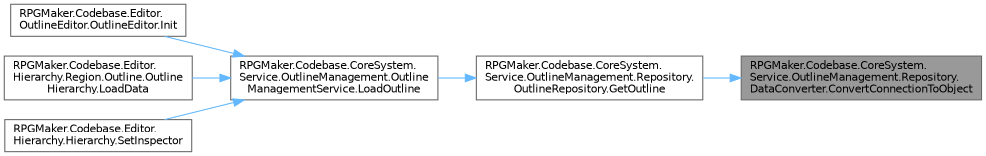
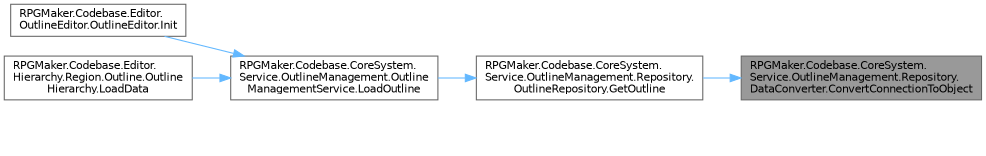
node "RPGMaker.Codebase.Editor. Hierarchy.Hierarchy.SetInspector": removed
